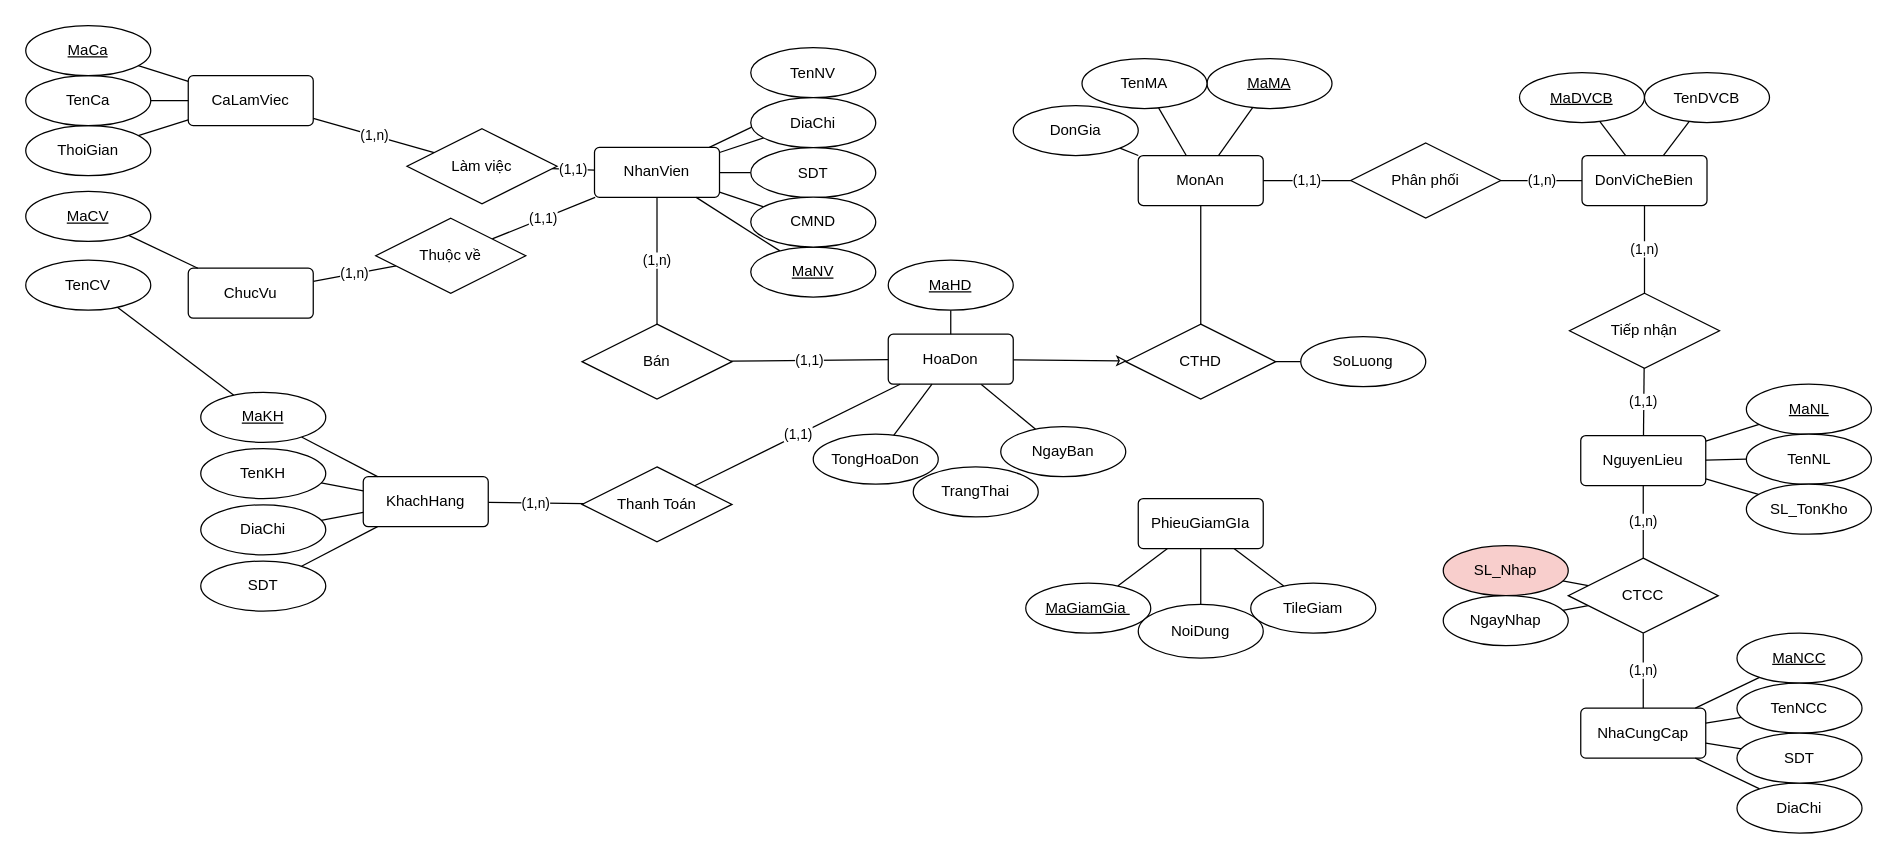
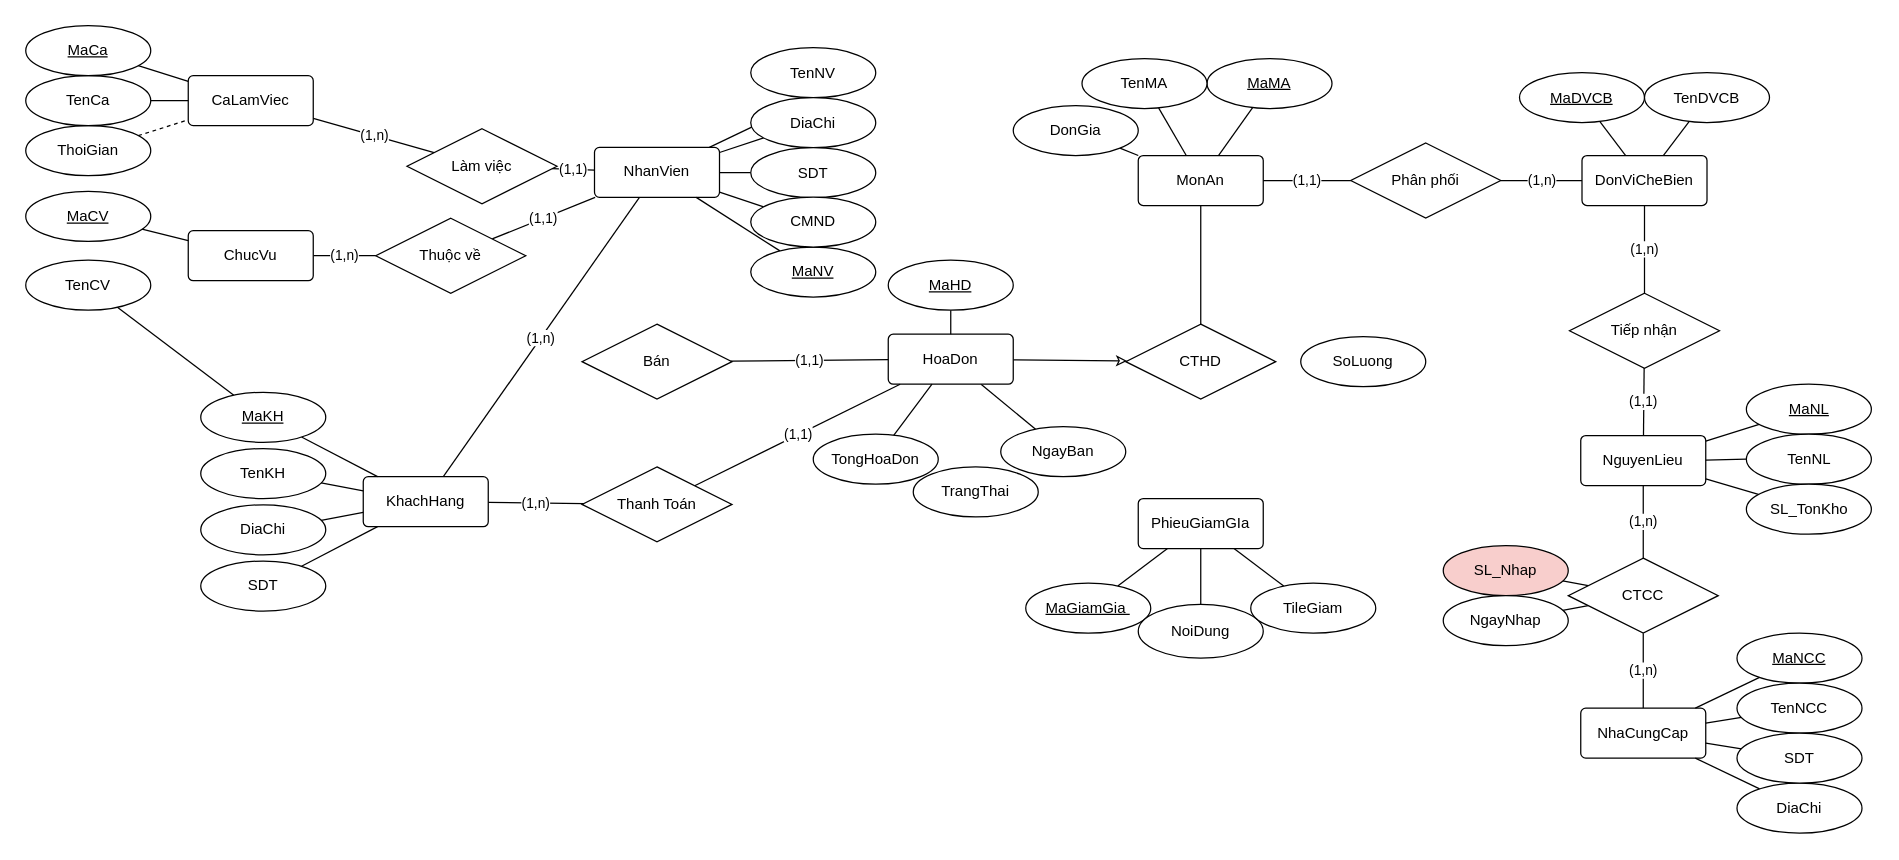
edge "CaLamViec" -- "ThoiGian": style solid -> dashed
edge "NhanVien" -- "Bán": now "NhanVien" -- "KhachHang"
node "ChucVu": moved (251, 293) -> (251, 256)
edge "CTHD" -- "SoLuong": removed
